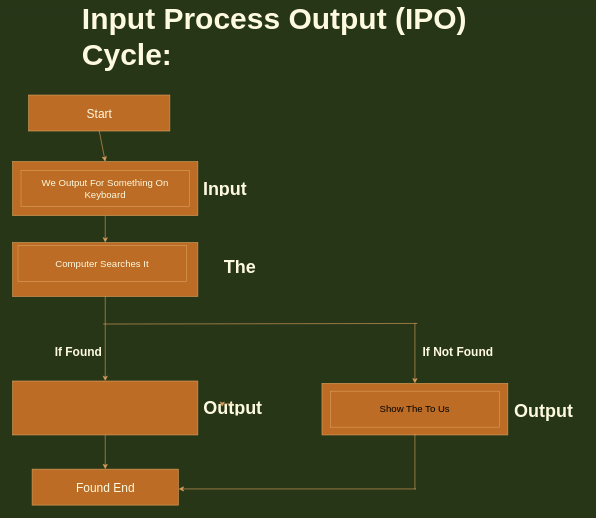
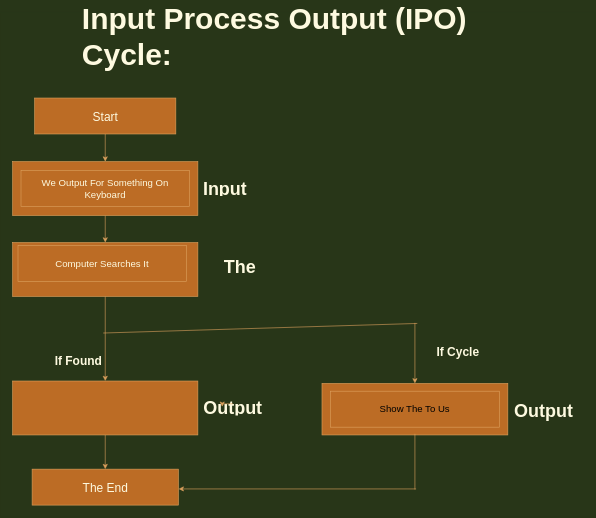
node "Start": moved (99, 113) -> (105, 116)
node "If Not Found": label "If Not Found" -> "If Cycle Found"
node "If Found": moved (78, 345) -> (78, 354)
node "Found End": label "Found End" -> "The End"
